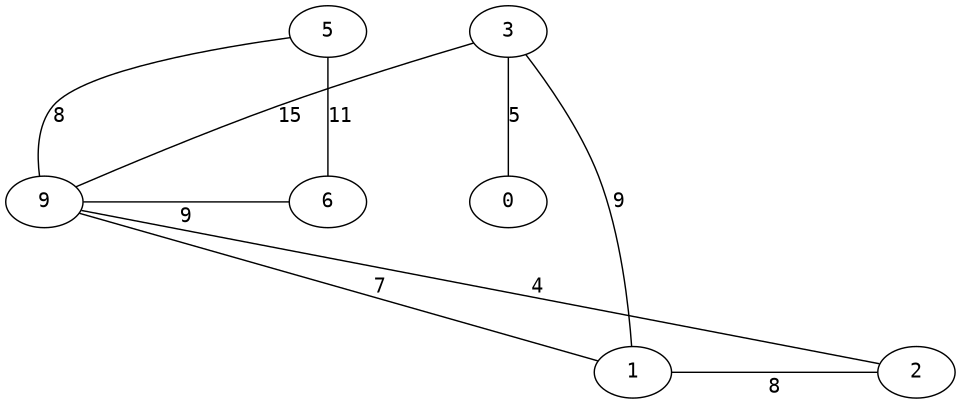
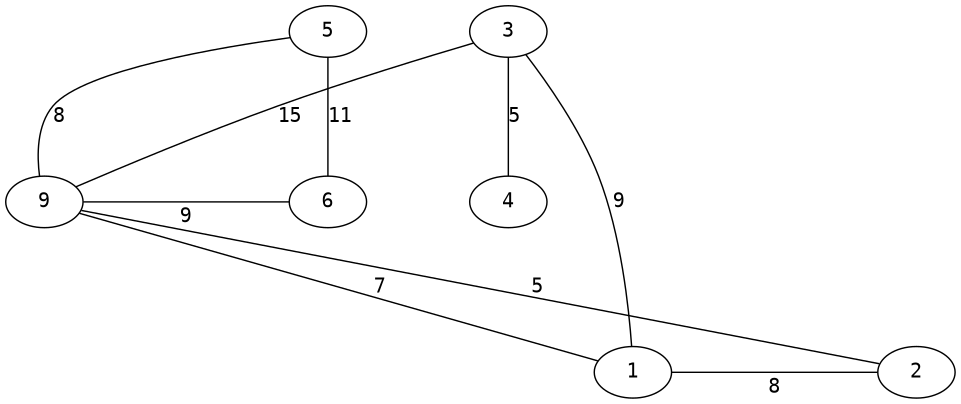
node "0": label "0" -> "4"
edge "9" -- "2": label "4" -> "5"
